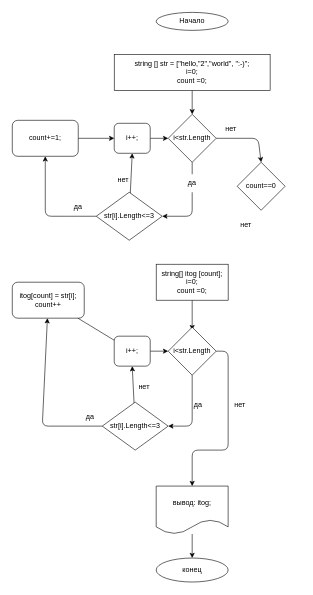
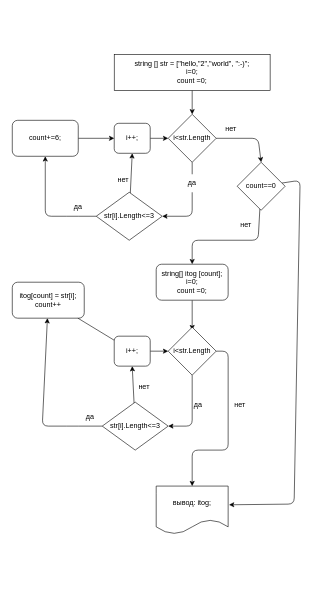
node "Начало": removed
node "count+=1;": label "count+=1;" -> "count+=6;"
edge "count==0" -> "string[] itog [count]; i=0; count =0;": added
node "string[] itog [count]; i=0; count =0;": shape rectangle -> rounded rectangle
edge "count==0" -> "вывод: itog;": added
edge "вывод: itog;" -> "конец": removed
node "конец": removed
